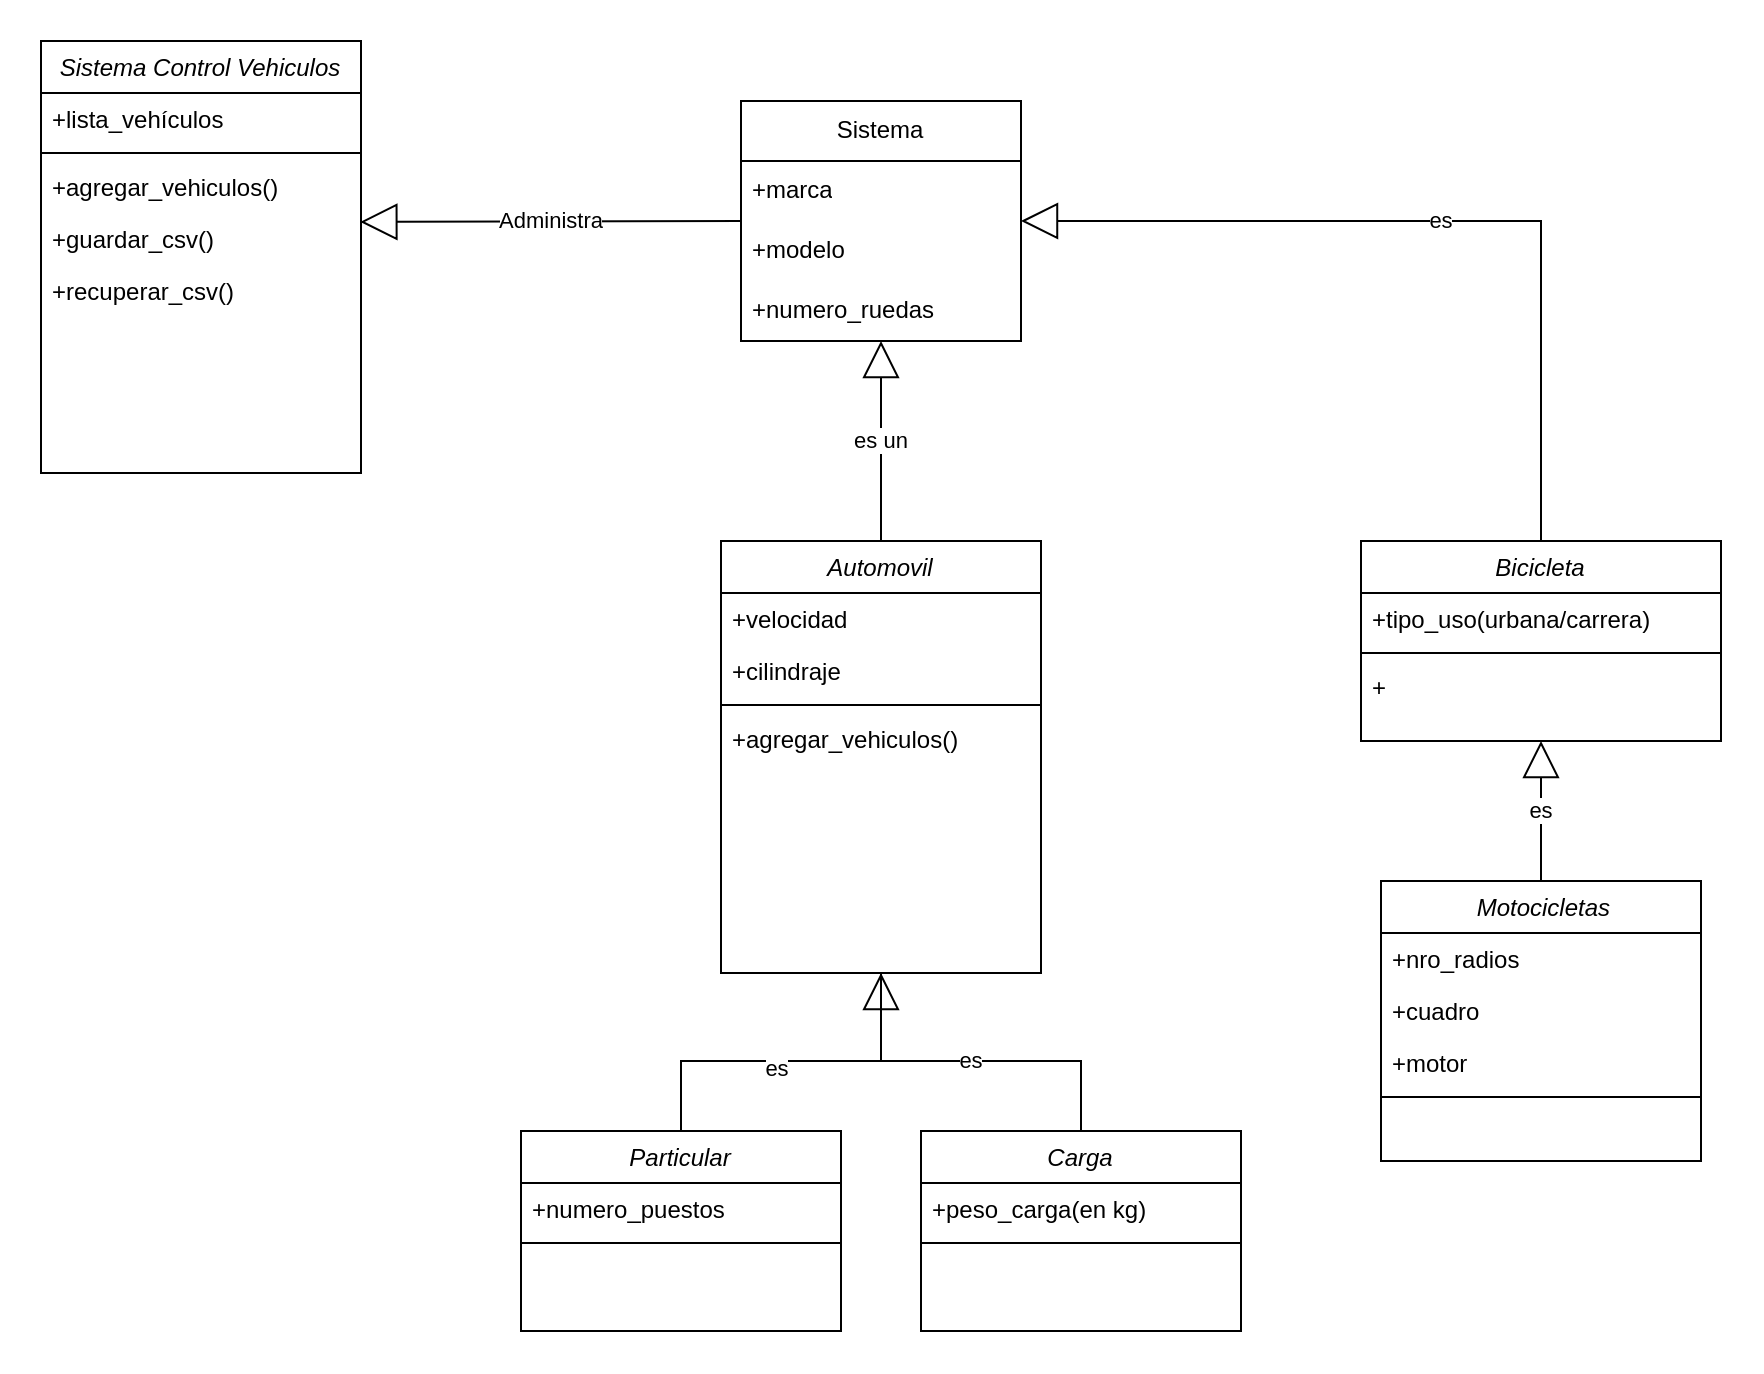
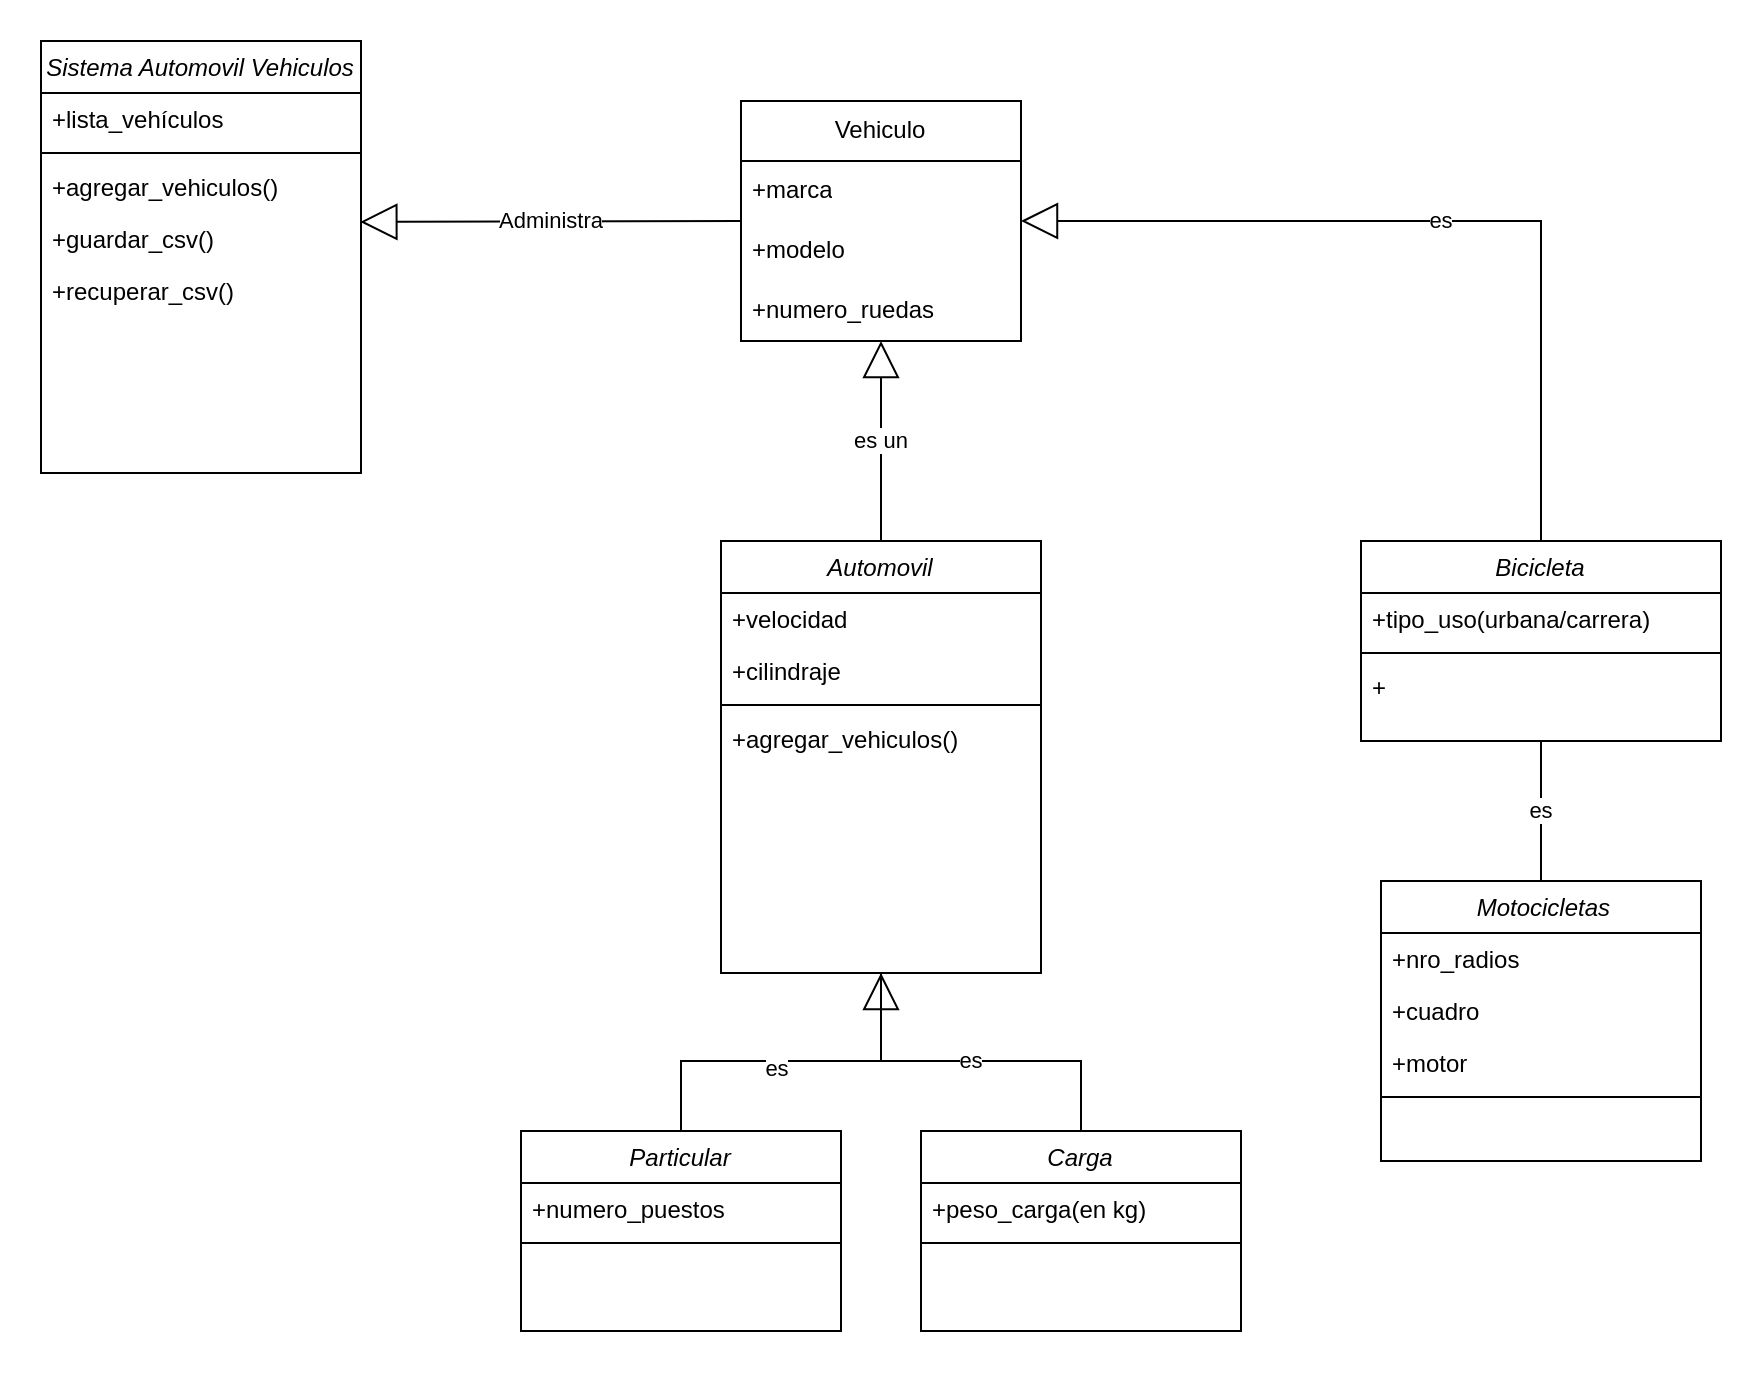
node "Sistema Control Vehiculos": label "Sistema Control Vehiculos" -> "Sistema Automovil Vehiculos"
node "Sistema": label "Sistema" -> "Vehiculo"
edge "Motocicletas" -> "Bicicleta": arrowhead block -> none
